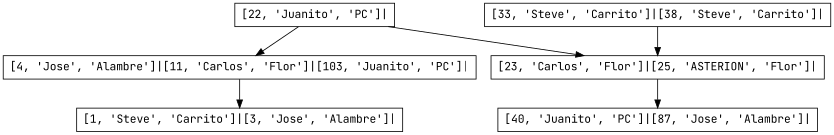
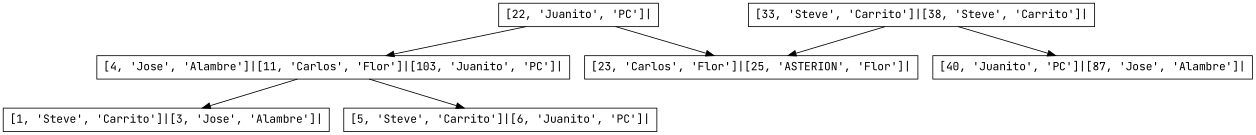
edge "[23, 'Carlos', 'Flor']|[25, 'ASTERION', 'Flor']|" -> "[40, 'Juanito', 'PC']|[87, 'Jose', 'Alambre']|": now "[33, 'Steve', 'Carrito']|[38, 'Steve', 'Carrito']|" -> "[40, 'Juanito', 'PC']|[87, 'Jose', 'Alambre']|"
node "[5, 'Steve', 'Carrito']|[6, 'Juanito', 'PC']|": added
